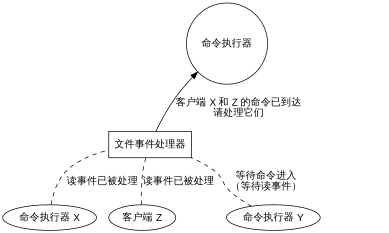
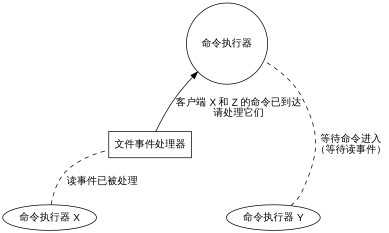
edge "文件事件处理器" -- "命令执行器 Y": now "命令执行器" -- "命令执行器 Y"
node "客户端 Z": removed
